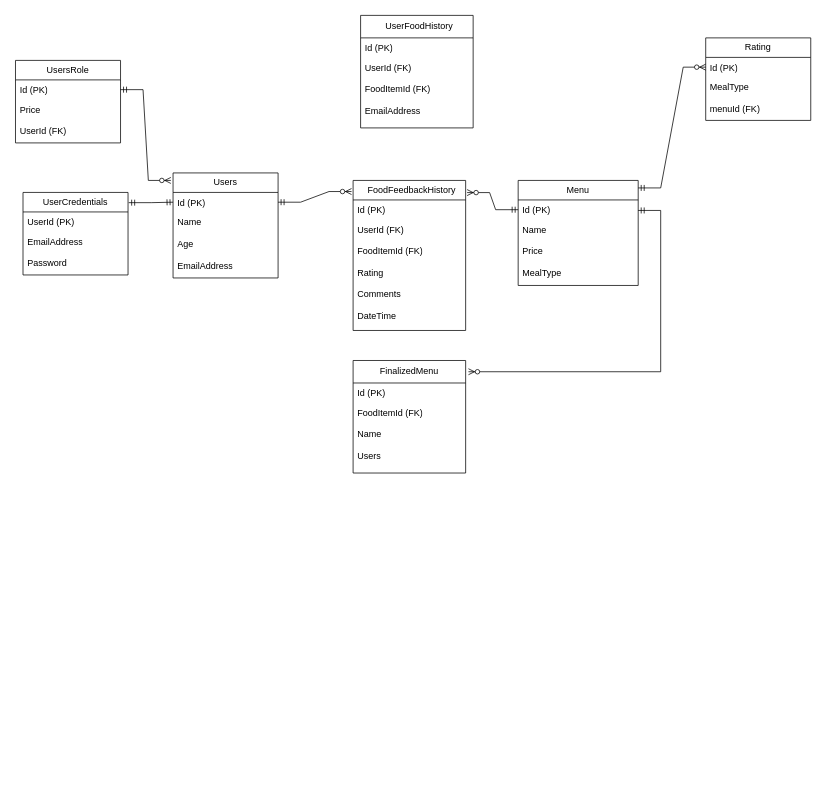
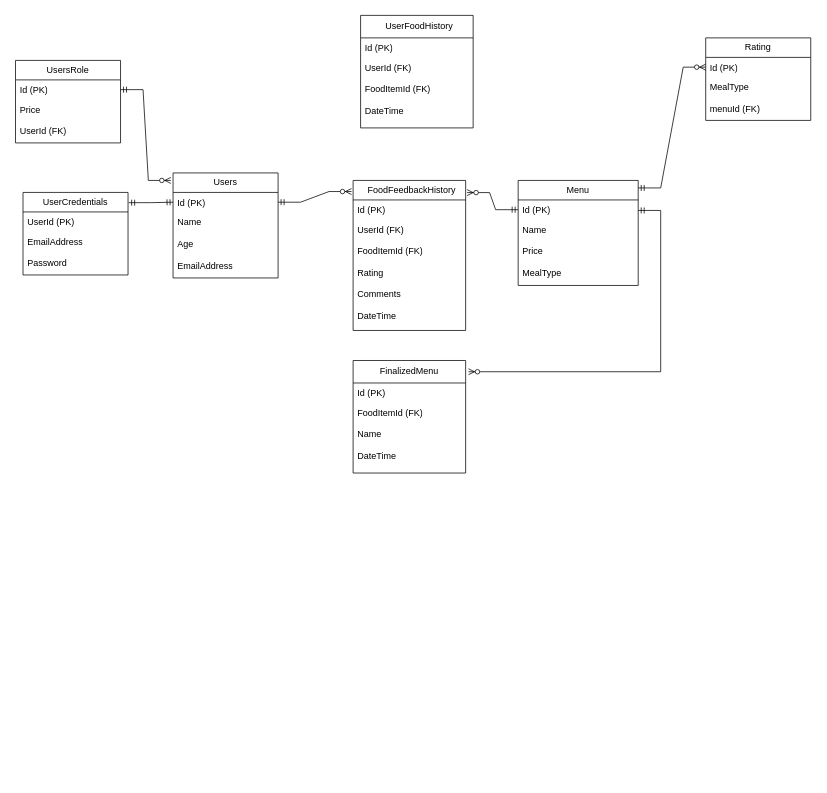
node "UserId (FK) FoodItemId (FK) EmailAddress": label "UserId (FK) FoodItemId (FK) EmailAddress" -> "UserId (FK) FoodItemId (FK) DateTime"
node "FoodItemId (FK) Name Users": label "FoodItemId (FK) Name Users" -> "FoodItemId (FK) Name DateTime"
